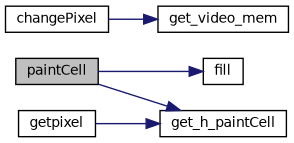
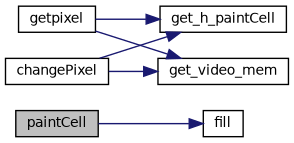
edge "getpixel" -> "get_video_mem": added
edge "paintCell" -> "get_h_paintCell": now "changePixel" -> "get_h_paintCell"
